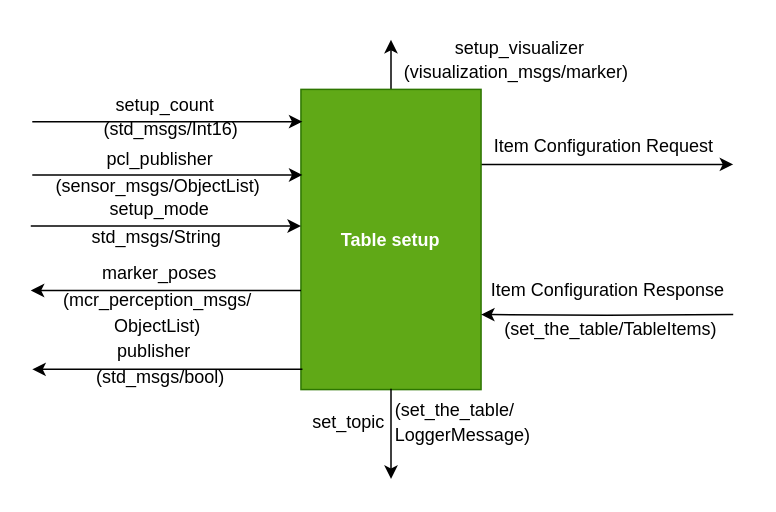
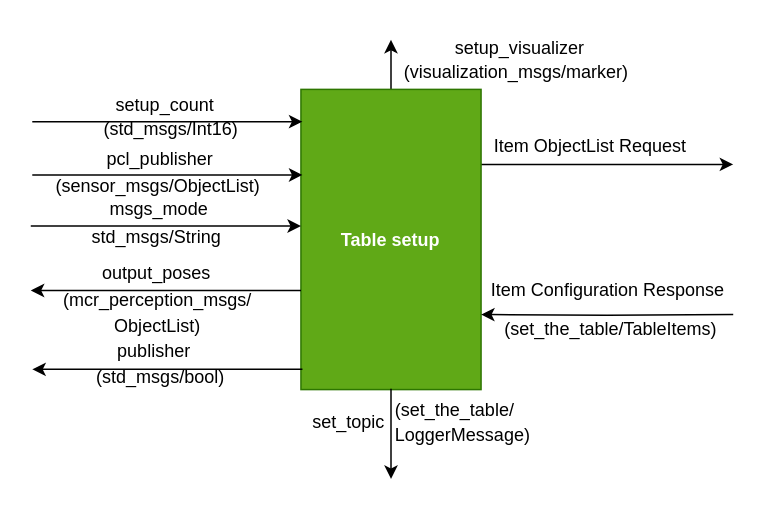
node "Item Configuration Request": label "Item Configuration Request" -> "Item ObjectList Request"
node "setup_mode": label "setup_mode" -> "msgs_mode"
node "marker_poses": label "marker_poses" -> "output_poses"
